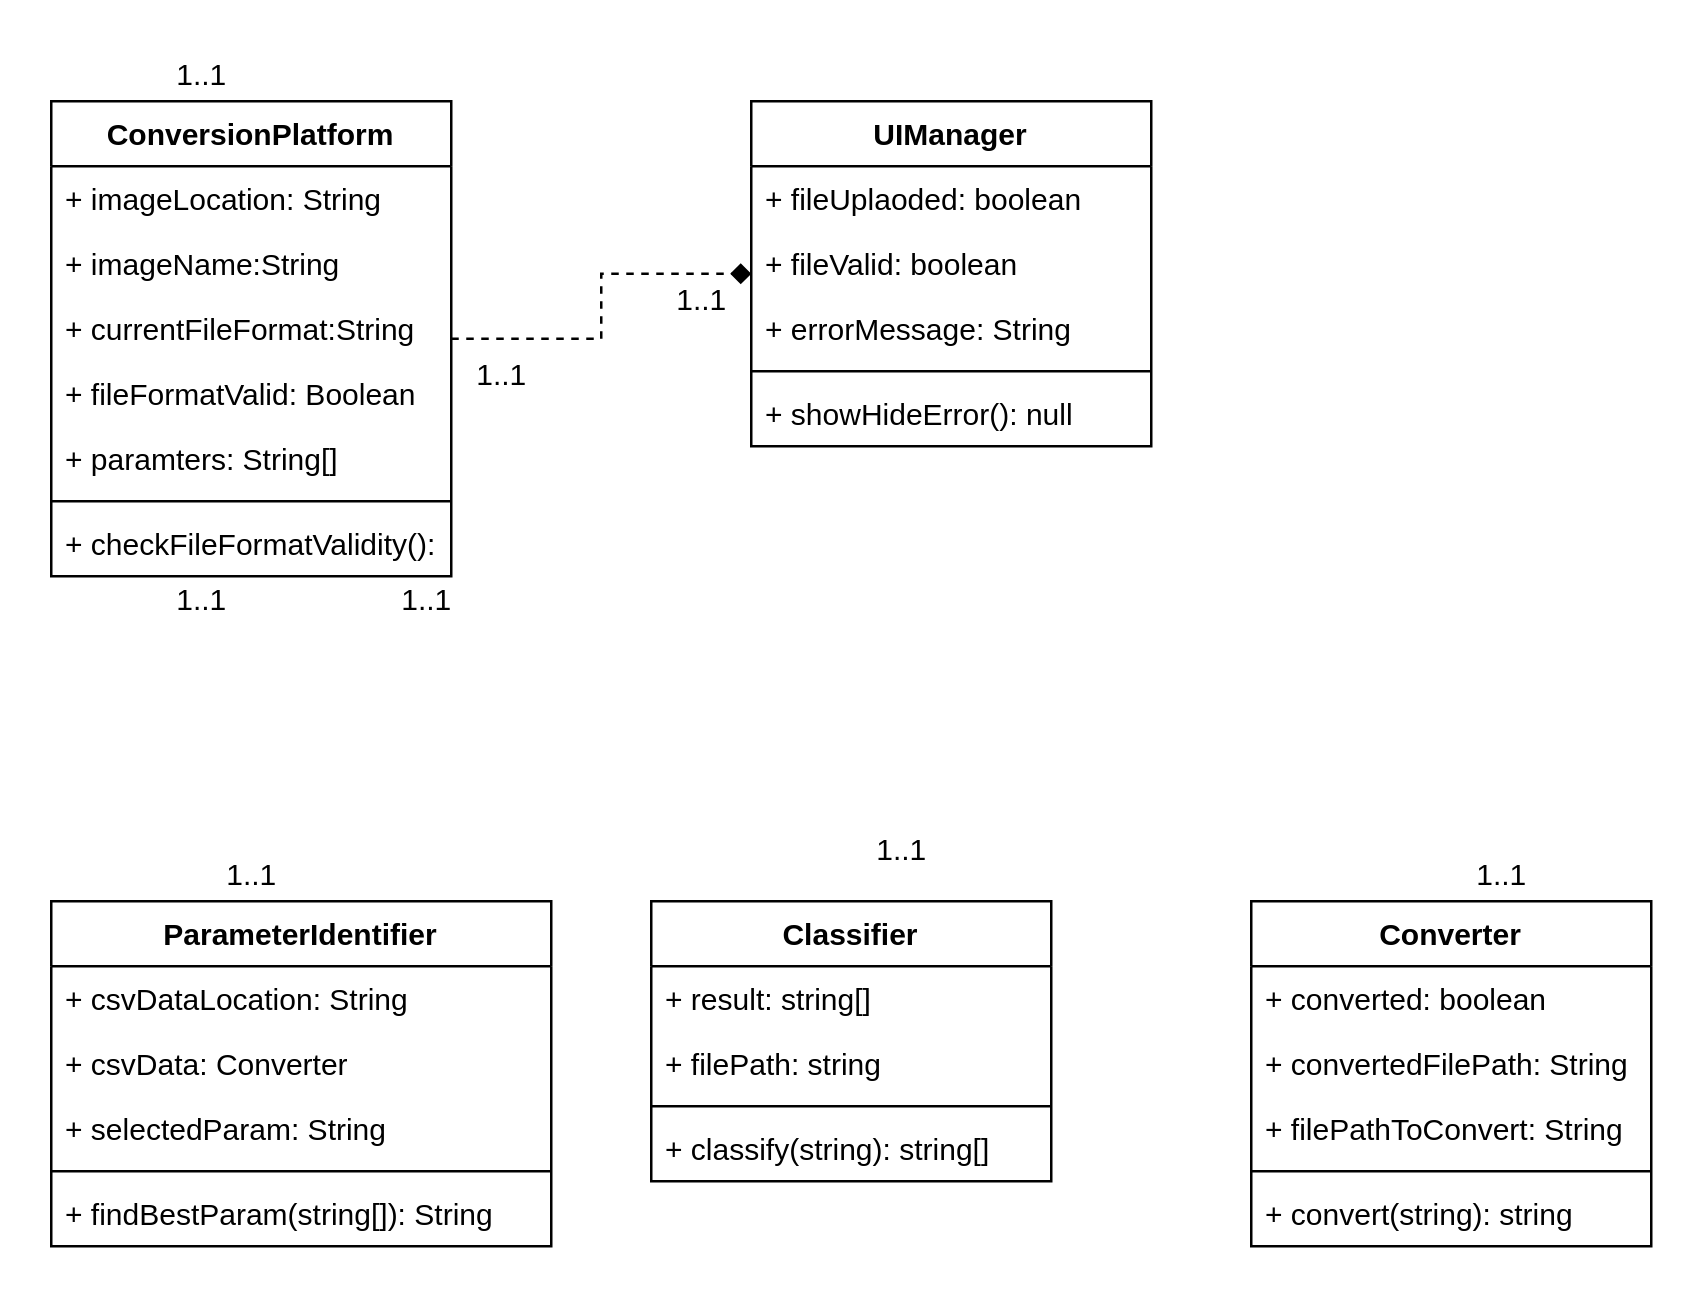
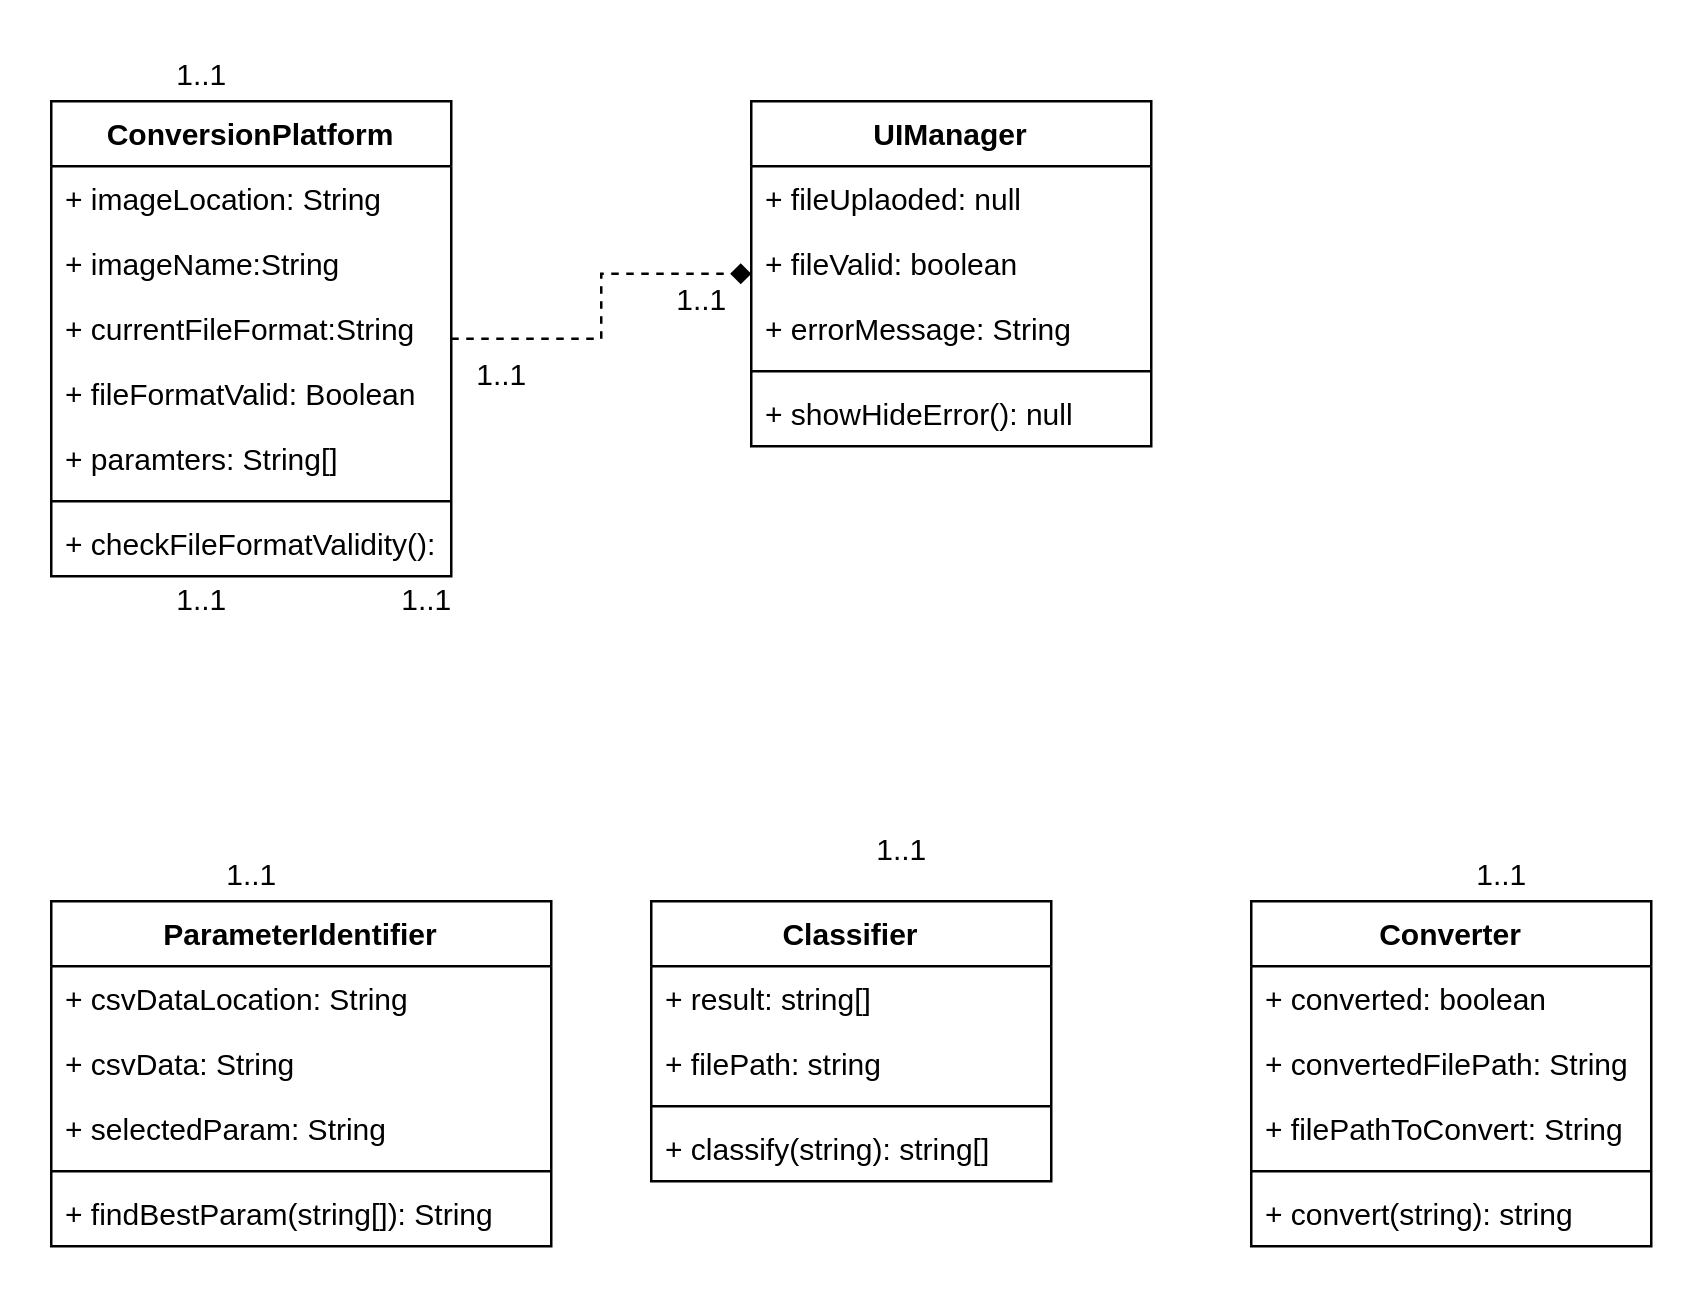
node "+ fileUplaoded: boolean": label "+ fileUplaoded: boolean" -> "+ fileUplaoded: null"
node "+ csvData: Converter": label "+ csvData: Converter" -> "+ csvData: String"
